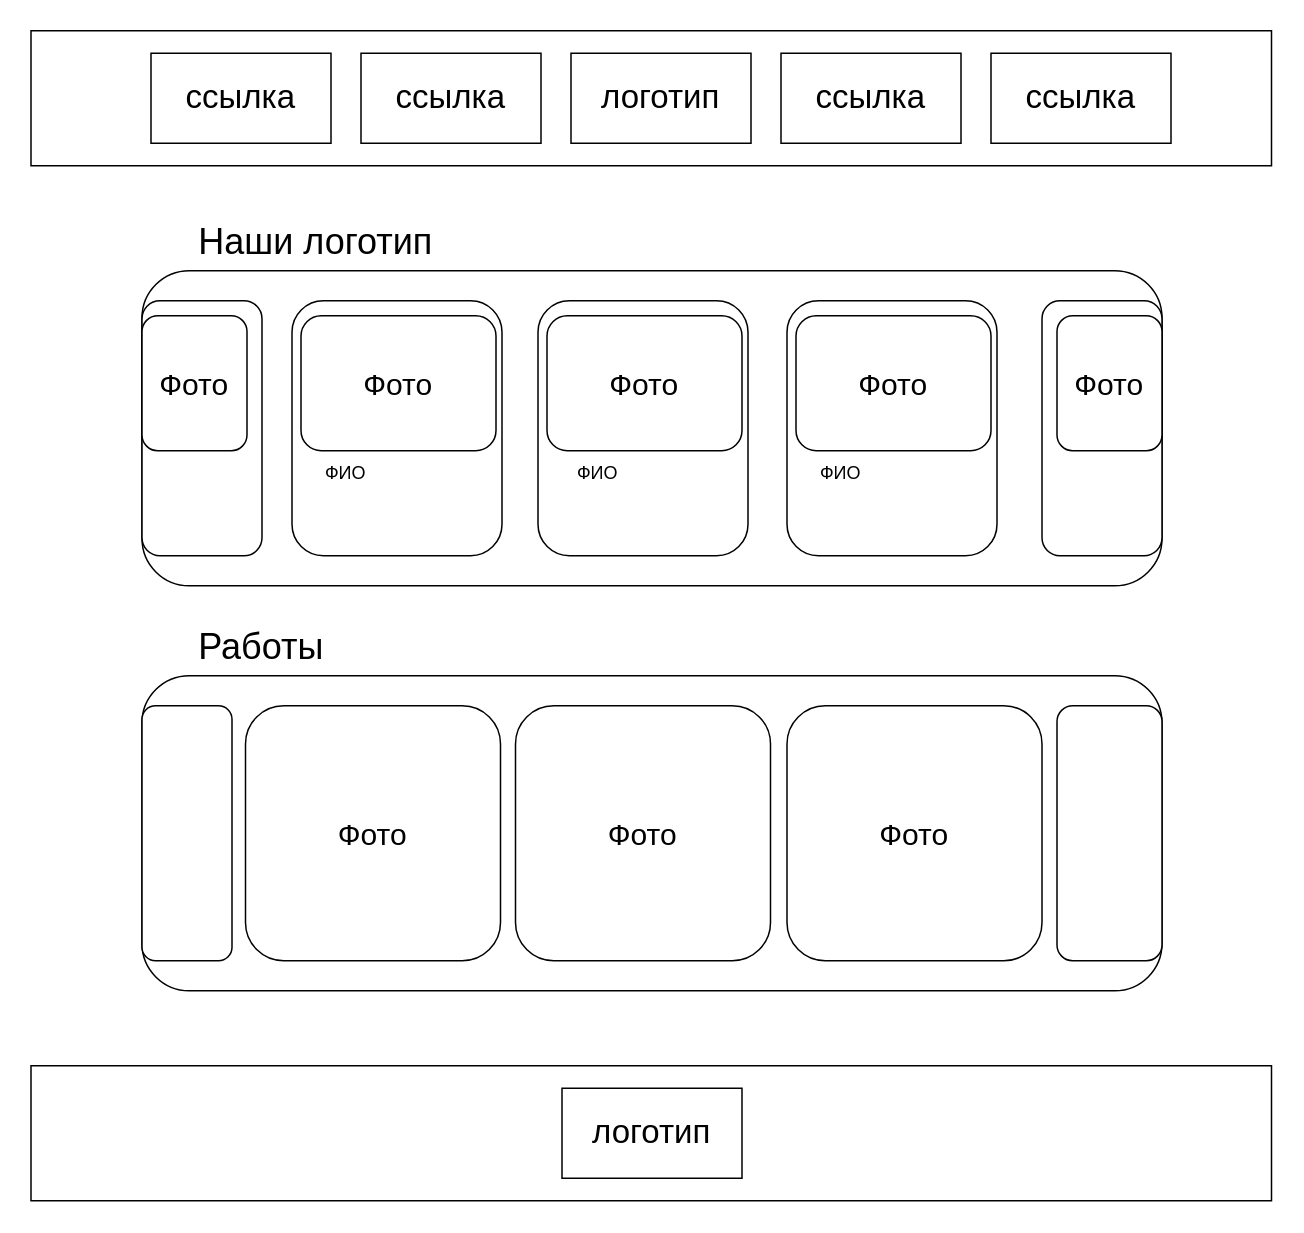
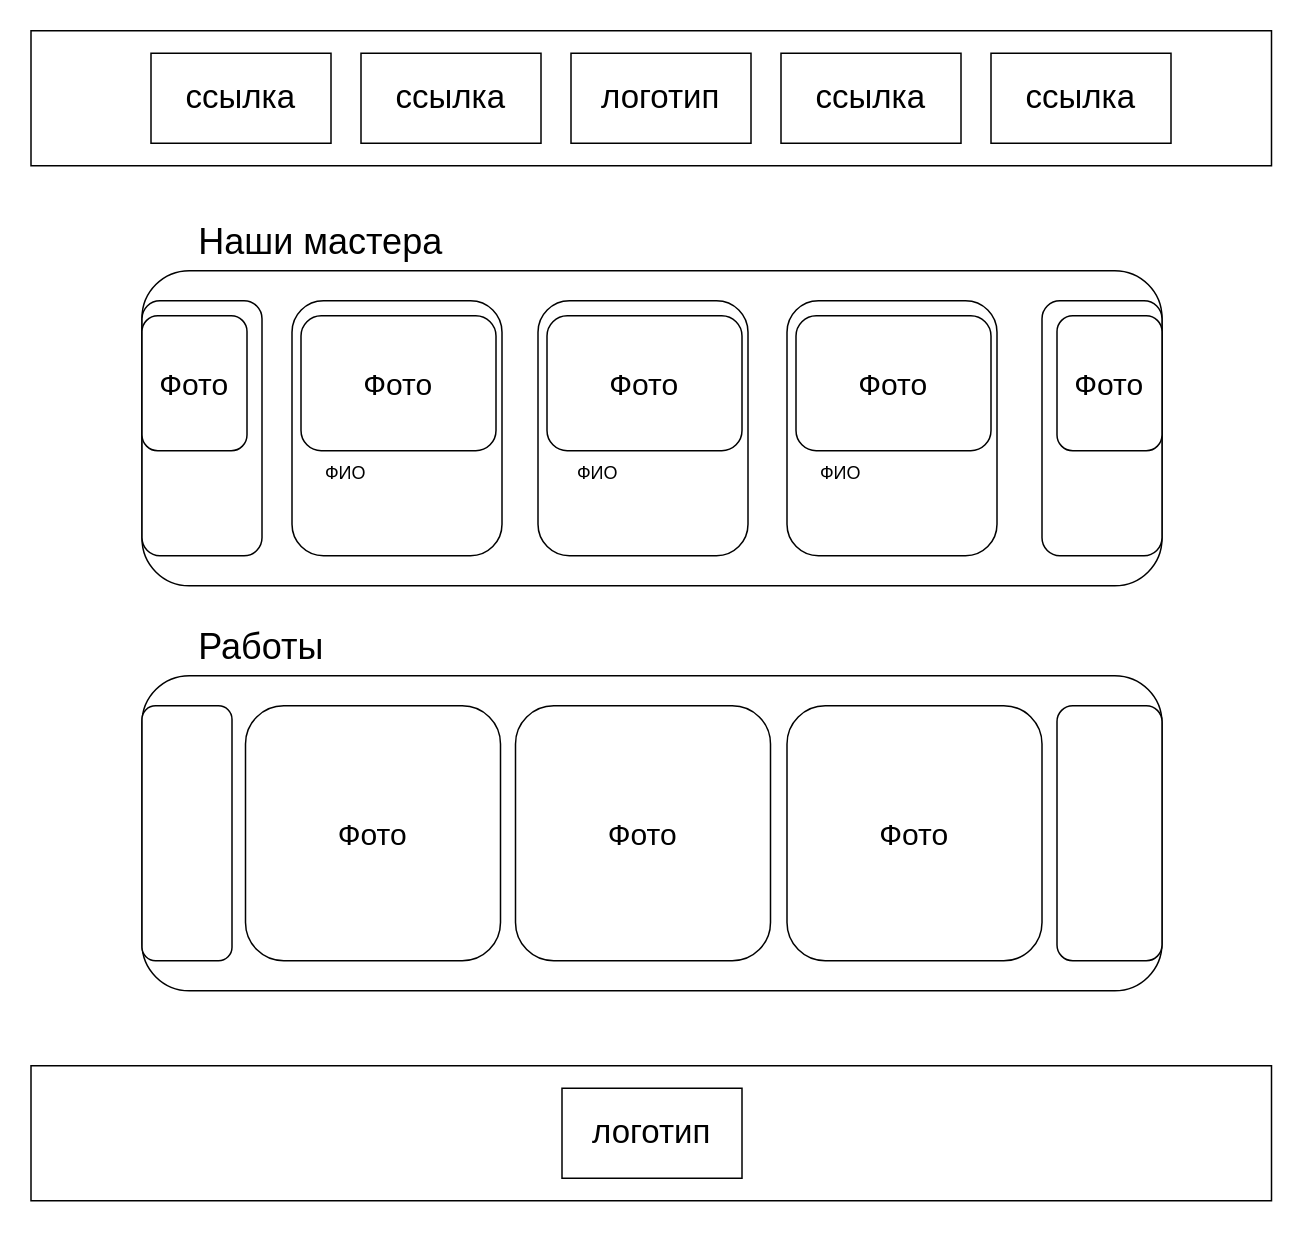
node "Наши логотип": label "Наши логотип" -> "Наши мастера"
